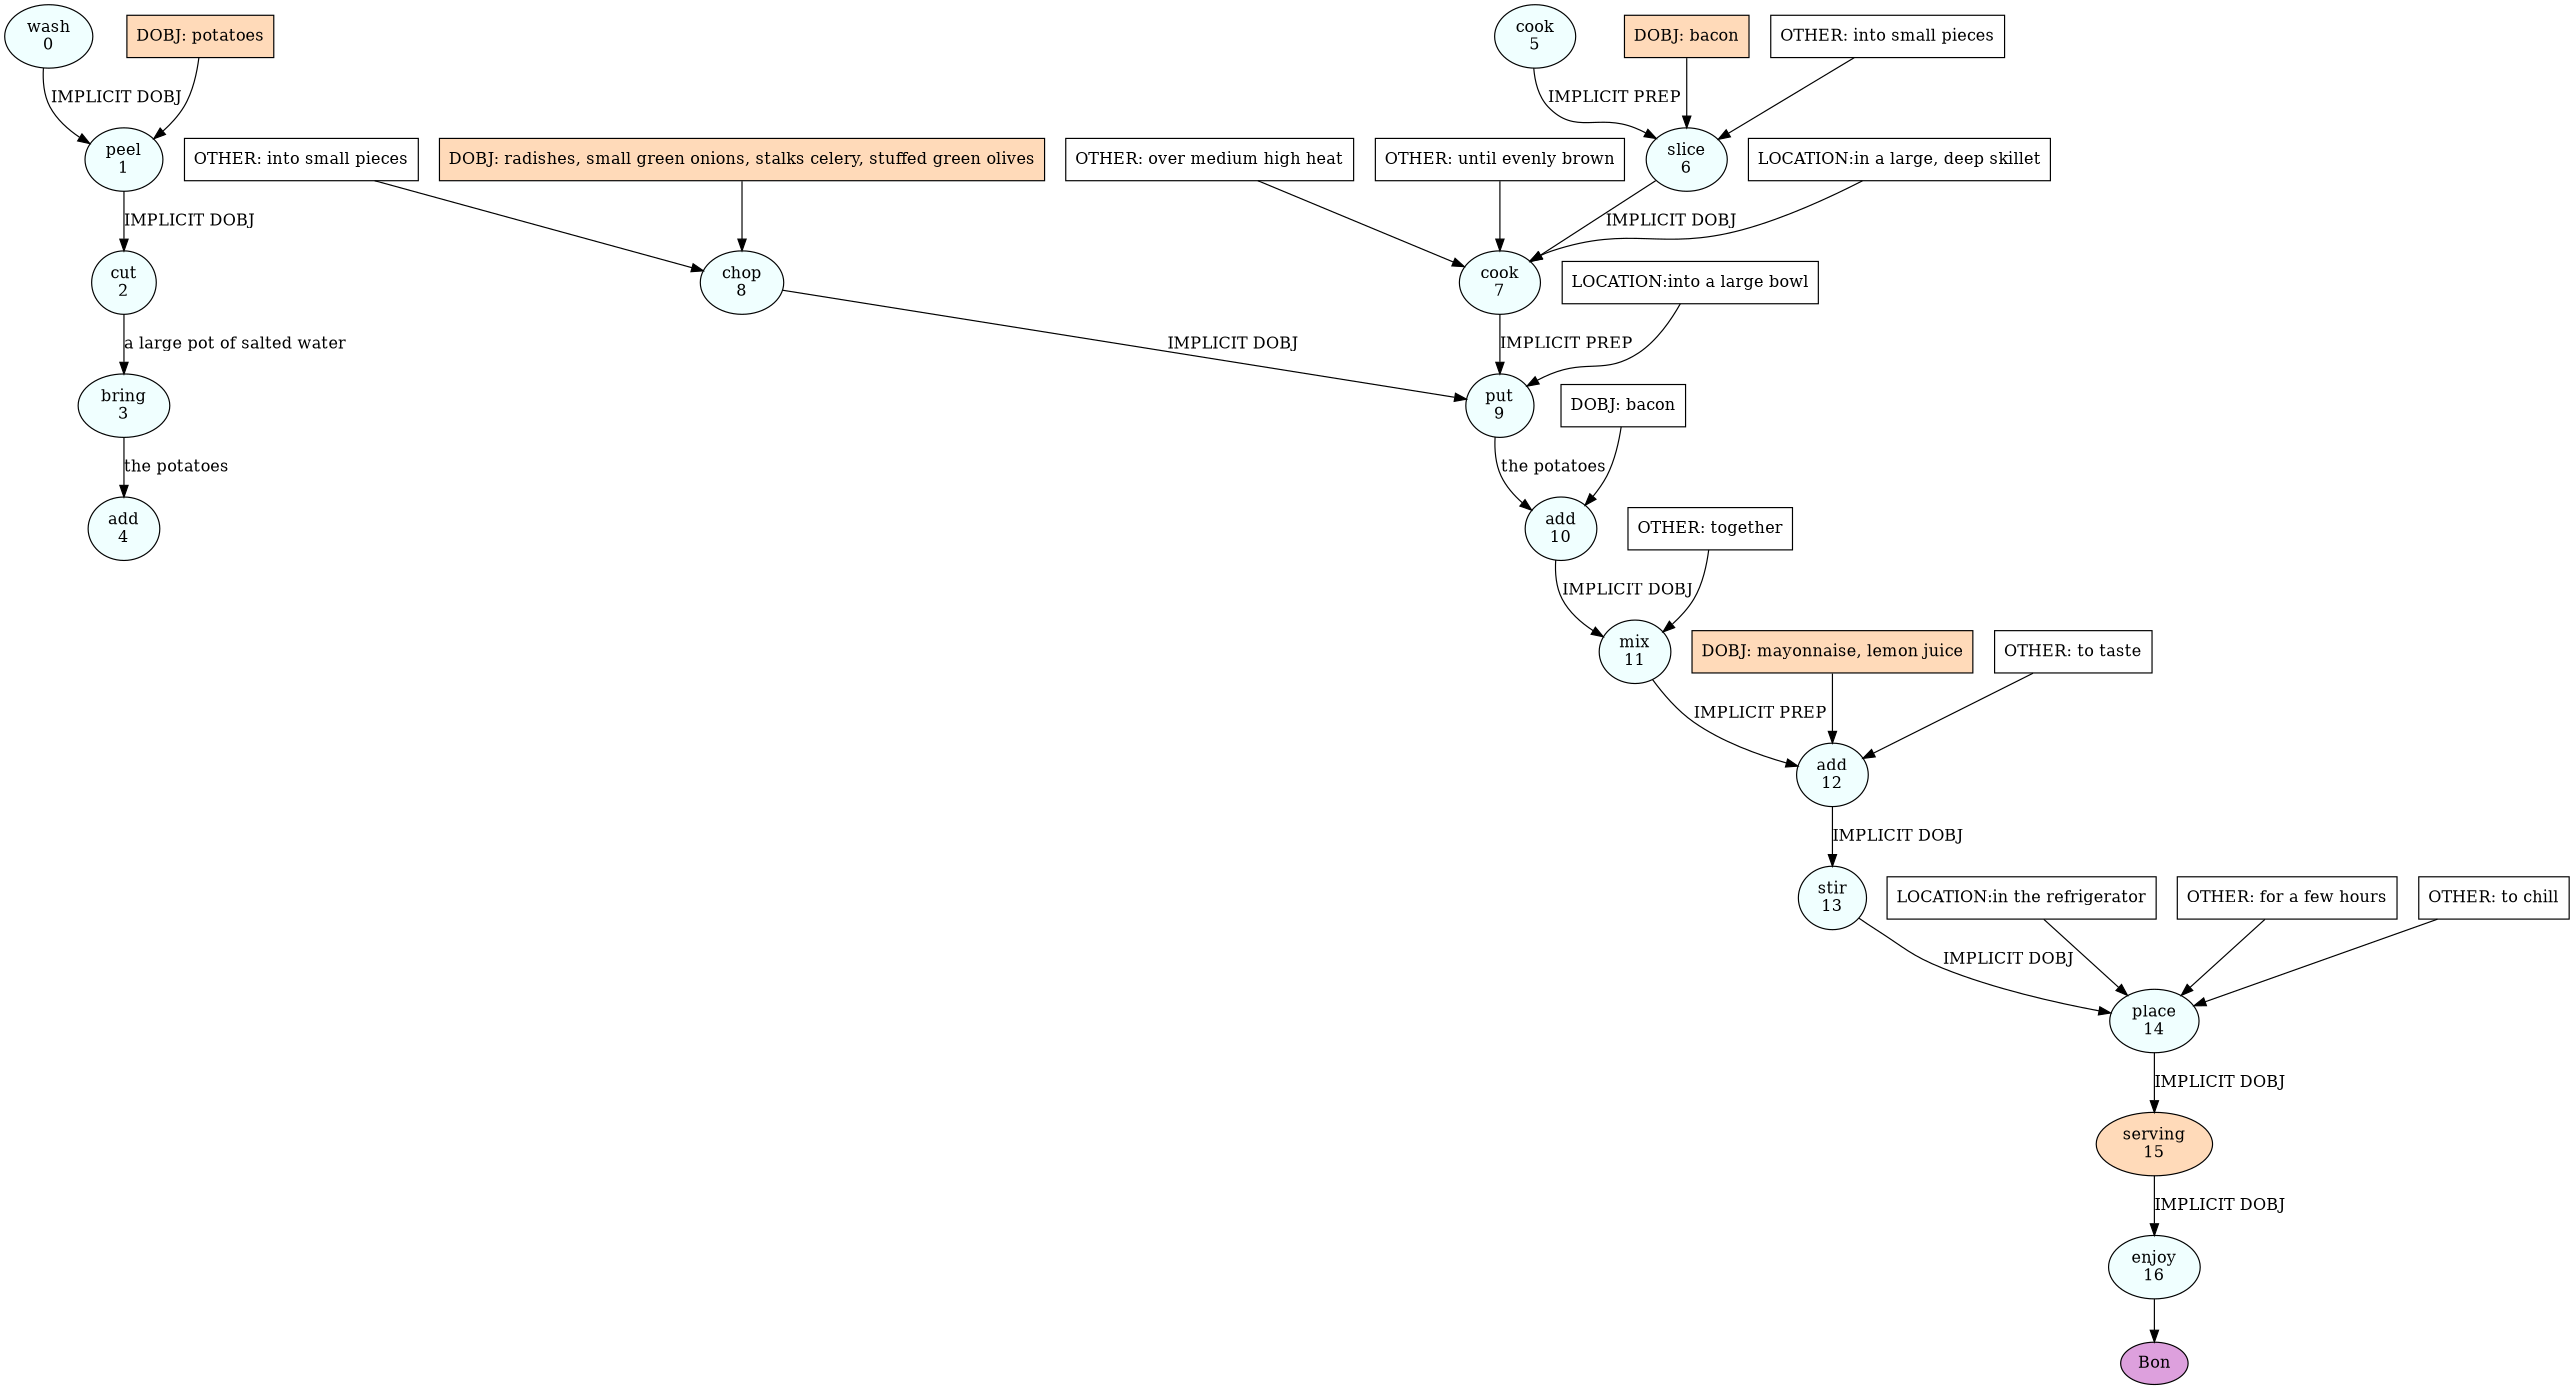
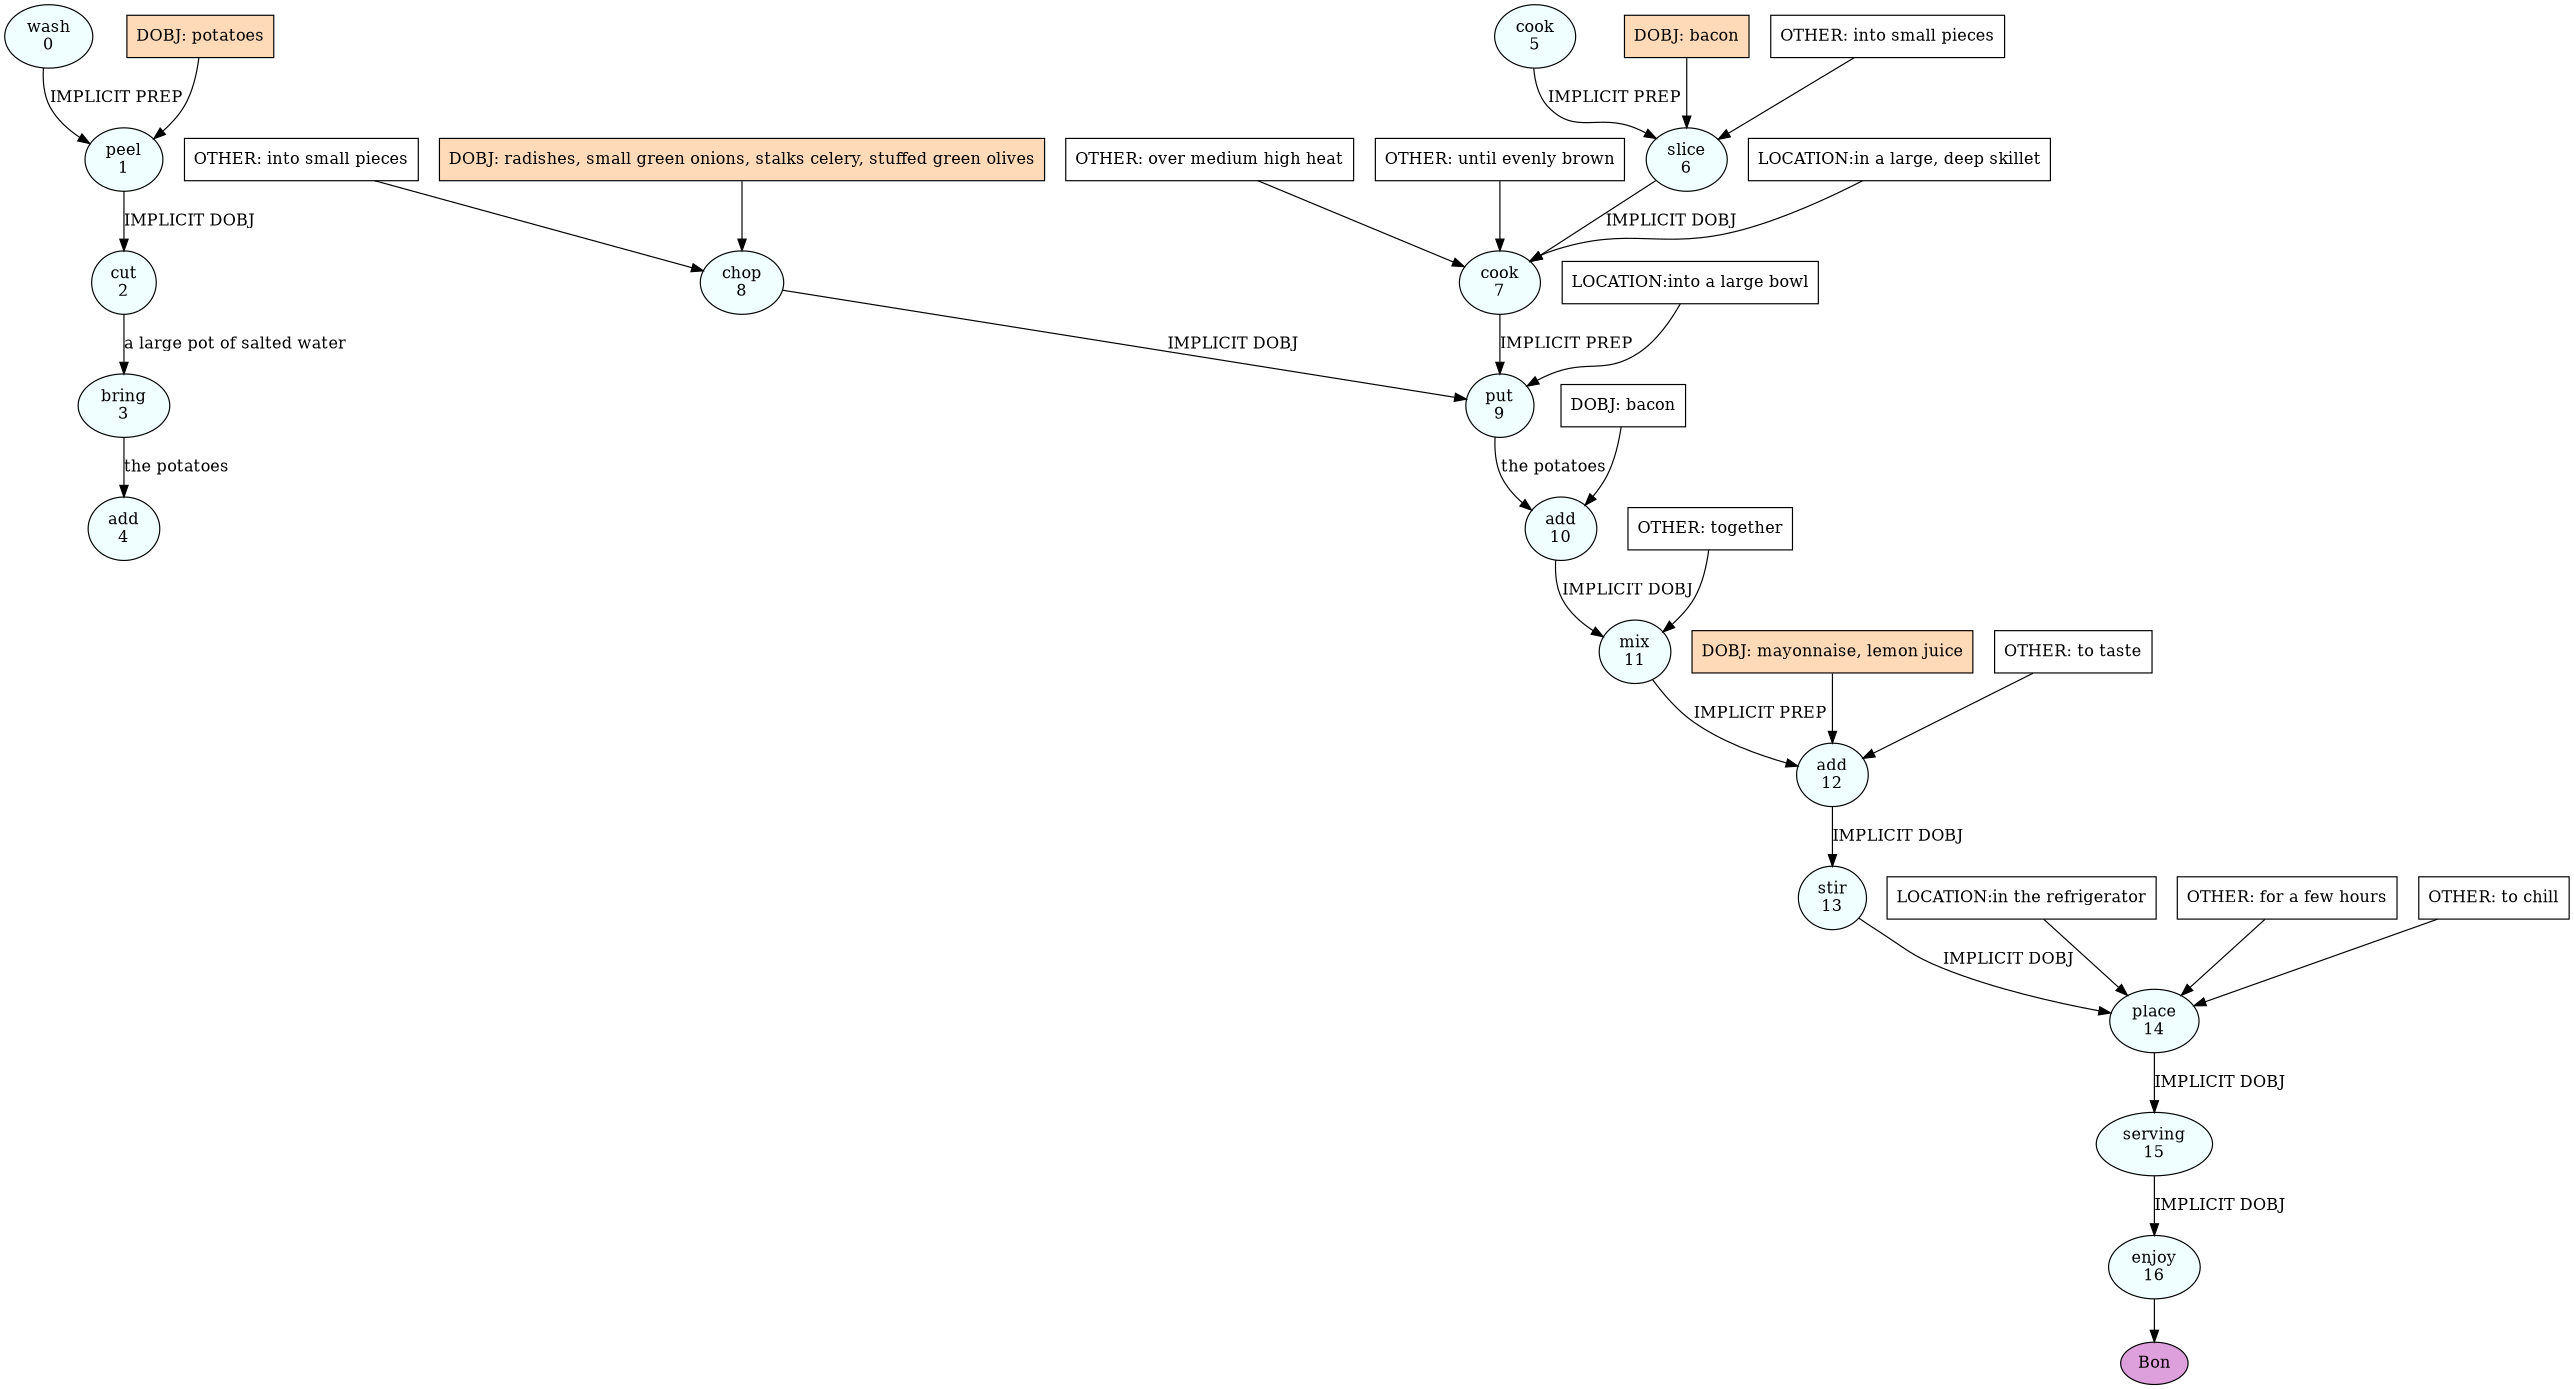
edge "wash 0" -> "peel 1": label "IMPLICIT DOBJ" -> "IMPLICIT PREP"
node "serving 15": fillcolor peachpuff -> azure
